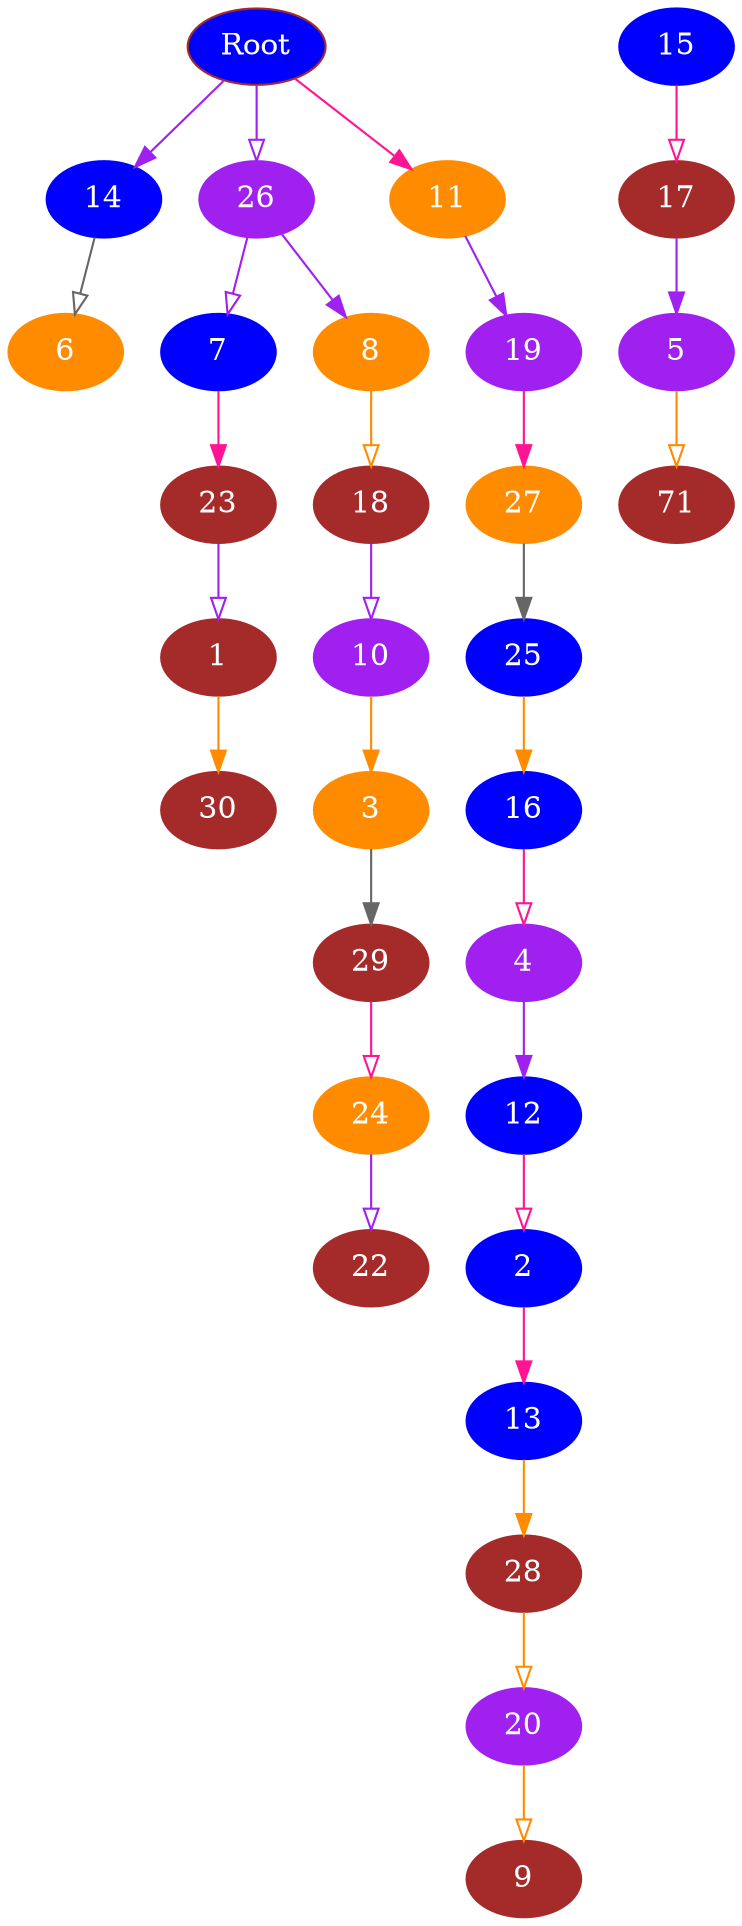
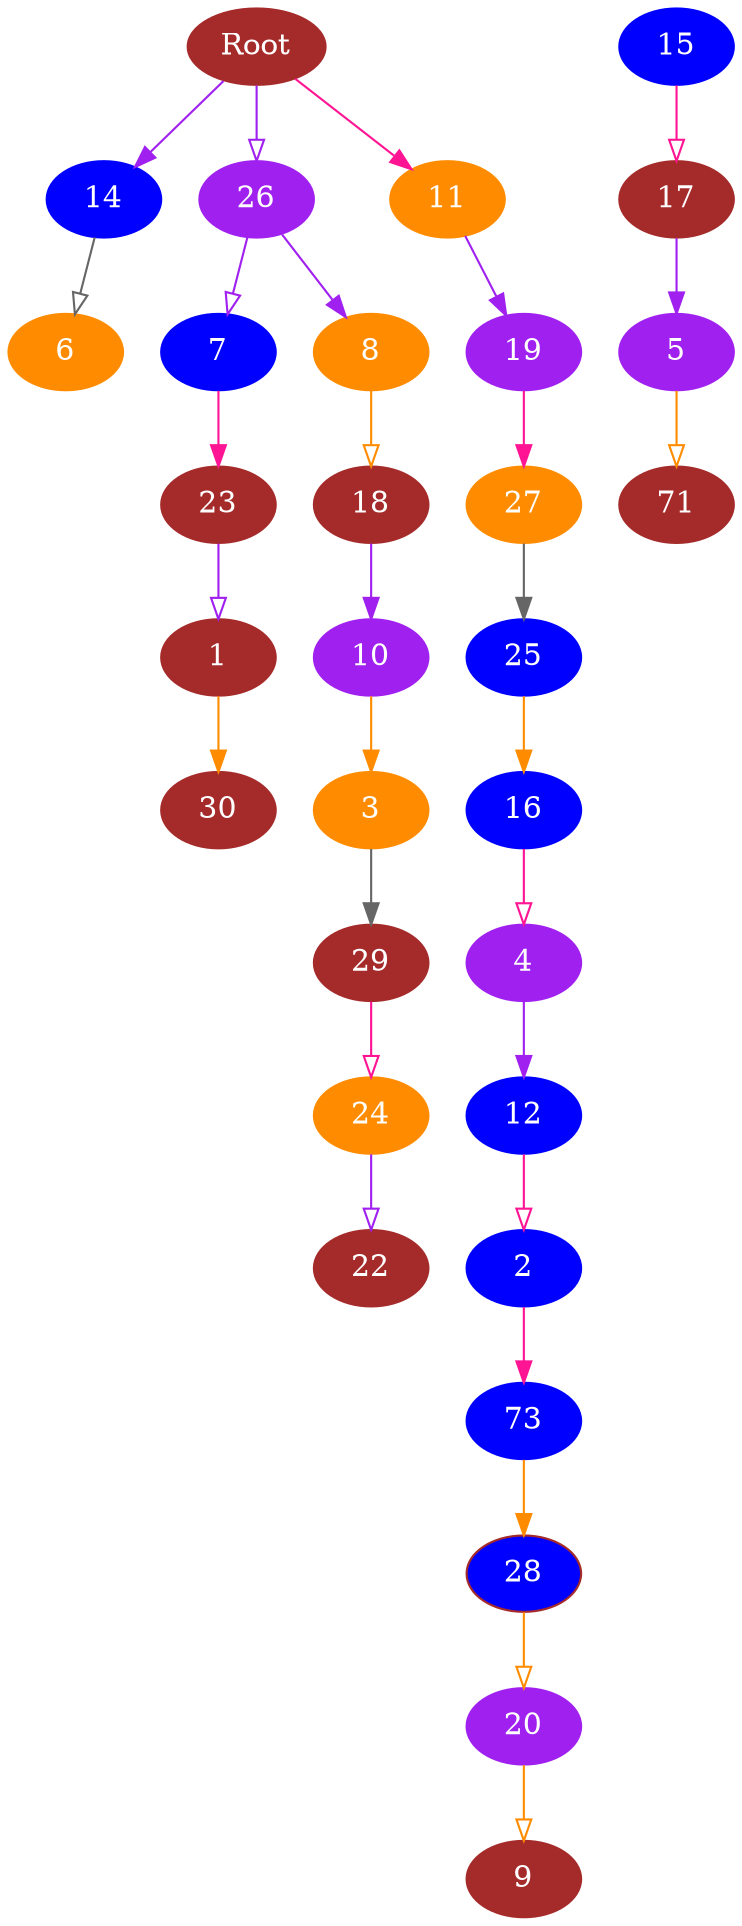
node "Root": fillcolor blue -> brown
edge "18" -> "10": arrowhead onormal -> normal
node "13": label "13" -> "73"
node "28": fillcolor brown -> blue
